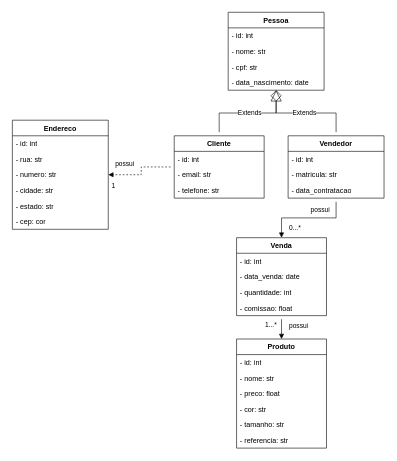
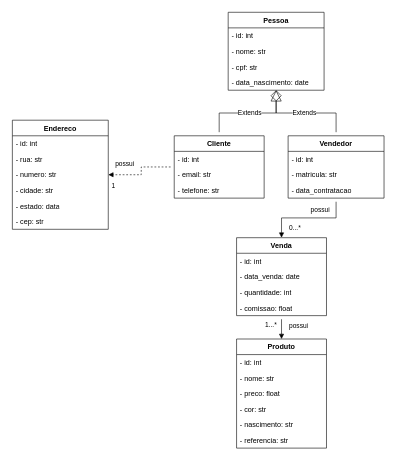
node "- estado: str": label "- estado: str" -> "- estado: data"
node "- cep: cor": label "- cep: cor" -> "- cep: str"
node "- tamanho: str": label "- tamanho: str" -> "- nascimento: str"
